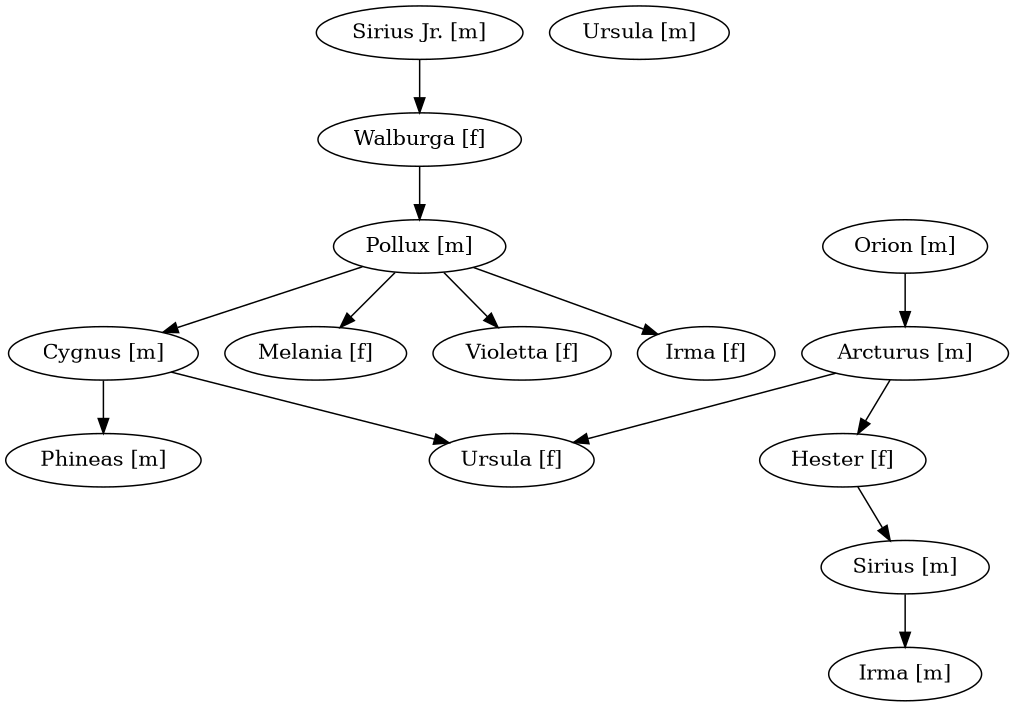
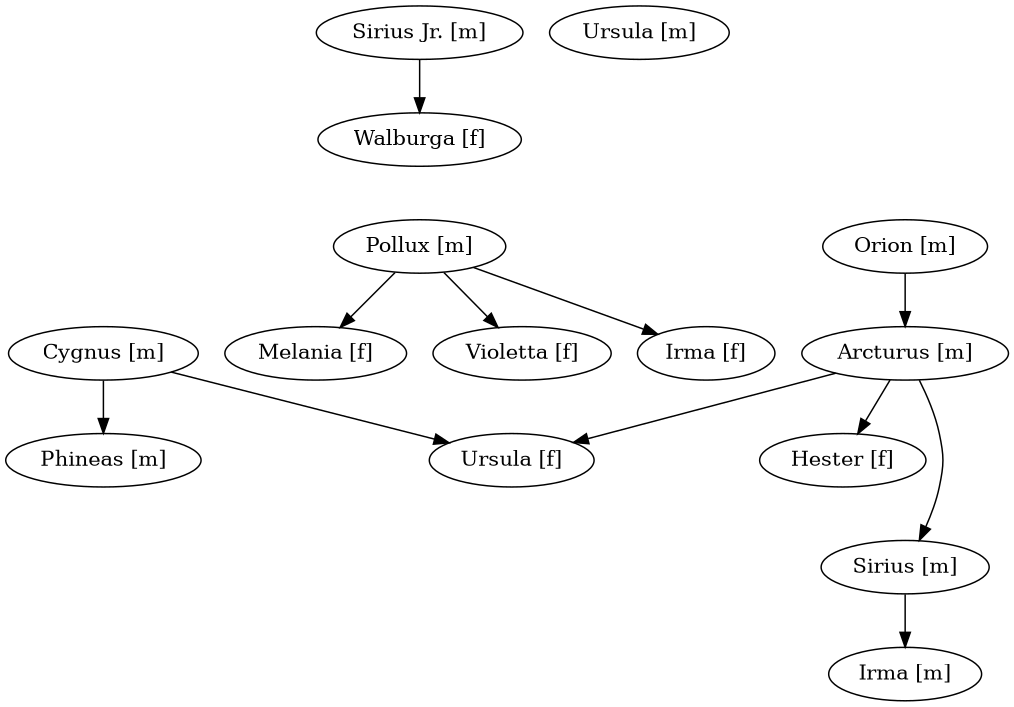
edge "Walburga [f]" -> "Pollux [m]": removed
edge "Pollux [m]" -> "Cygnus [m]": removed
edge "Hester [f]" -> "Sirius [m]": now "Arcturus [m]" -> "Sirius [m]"
